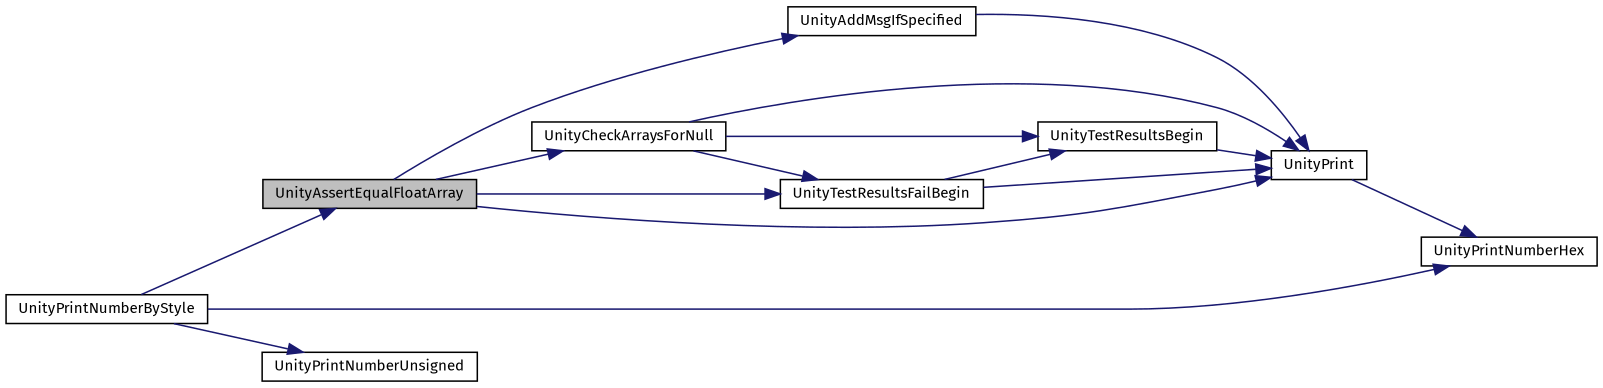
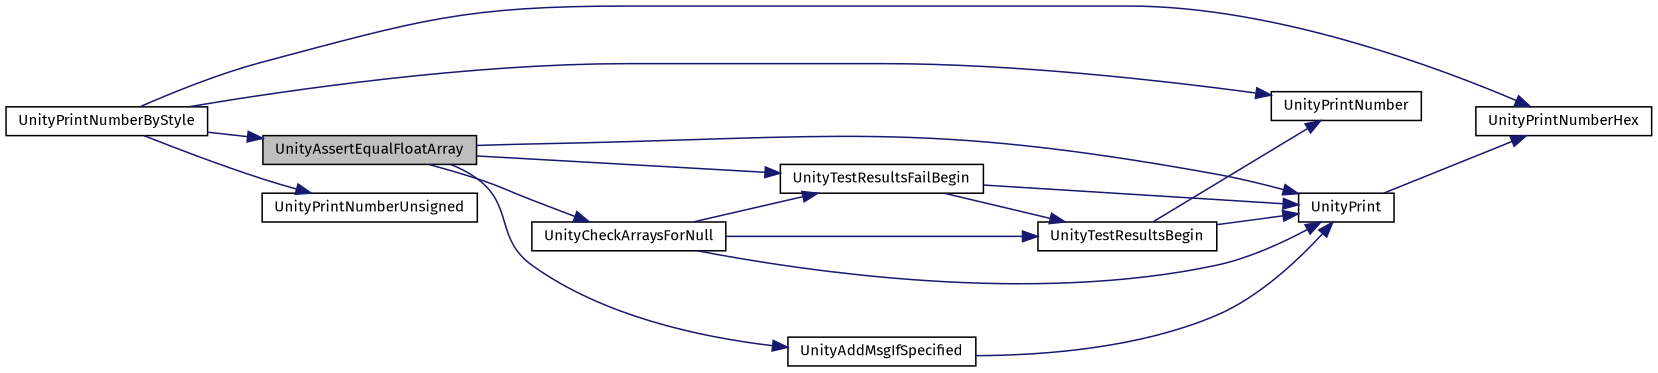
node "UnityPrintNumber": added
